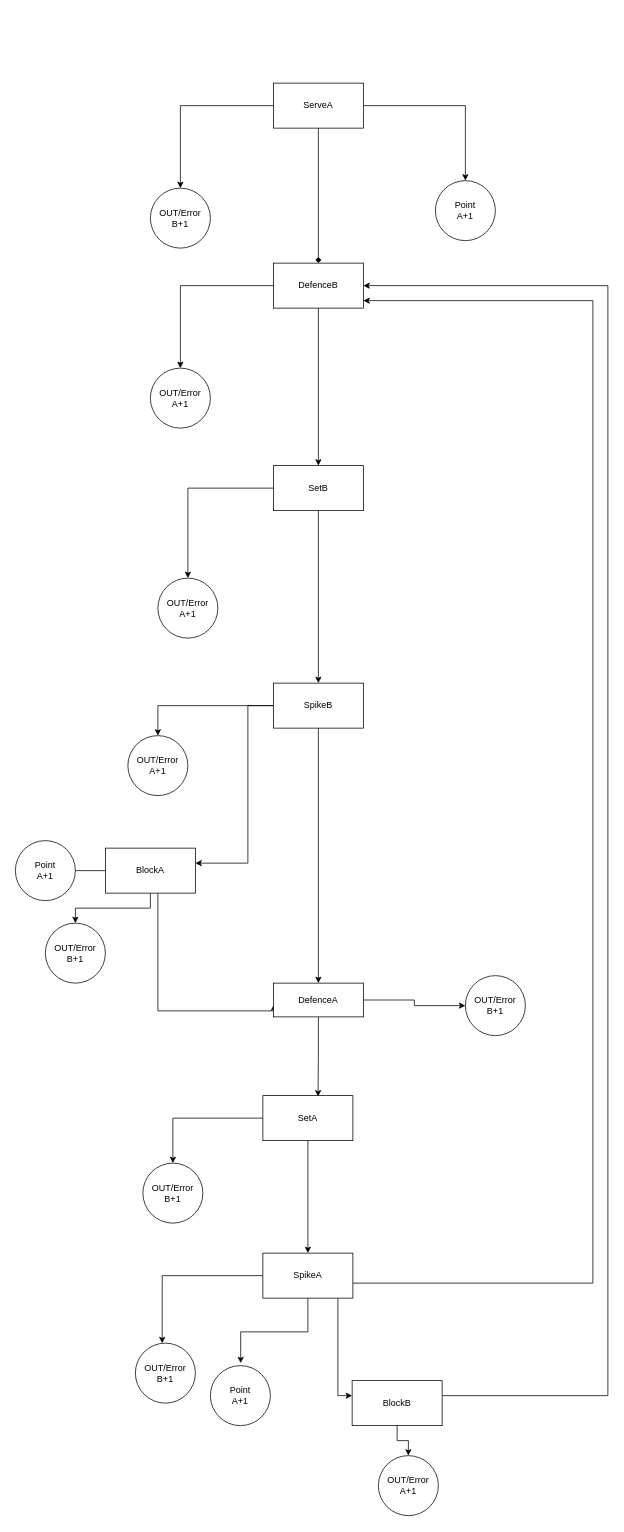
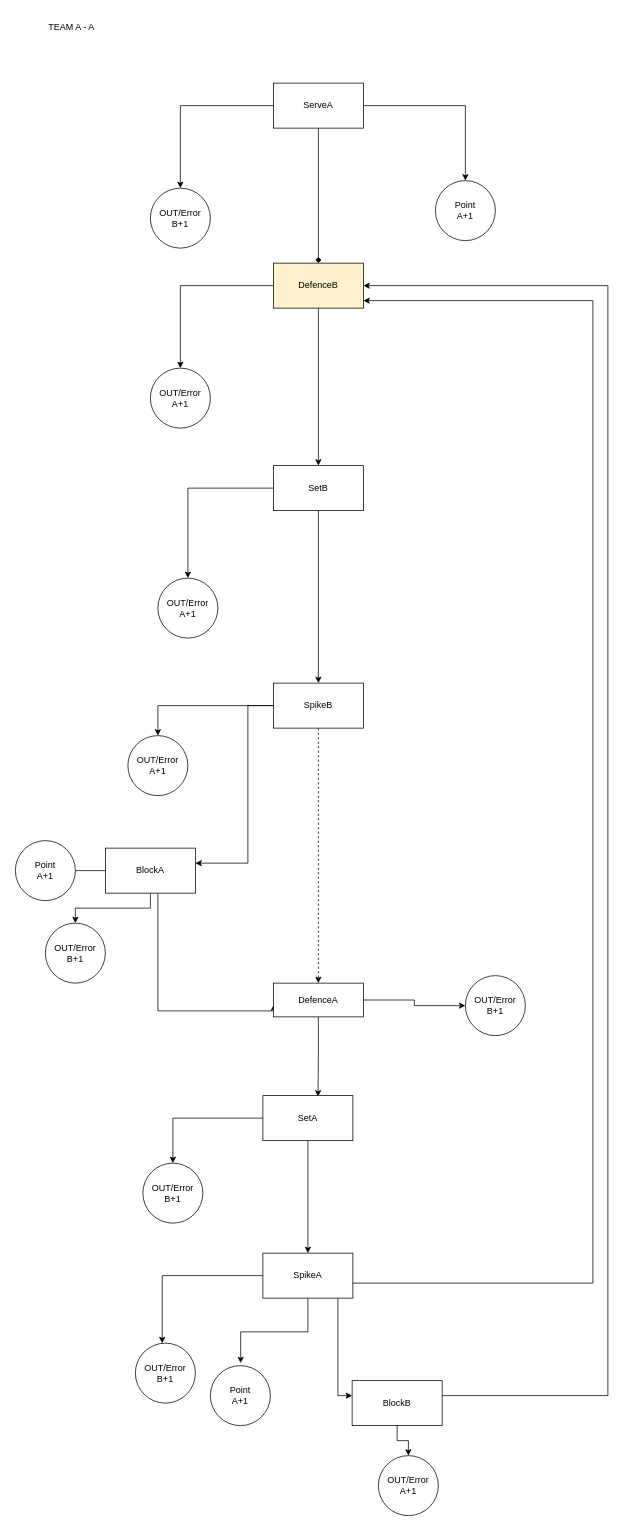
node "TEAM A - A": added
node "DefenceB": fillcolor #ffffff -> #fff2cc
edge "SpikeB" -> "DefenceA": style solid -> dashed
